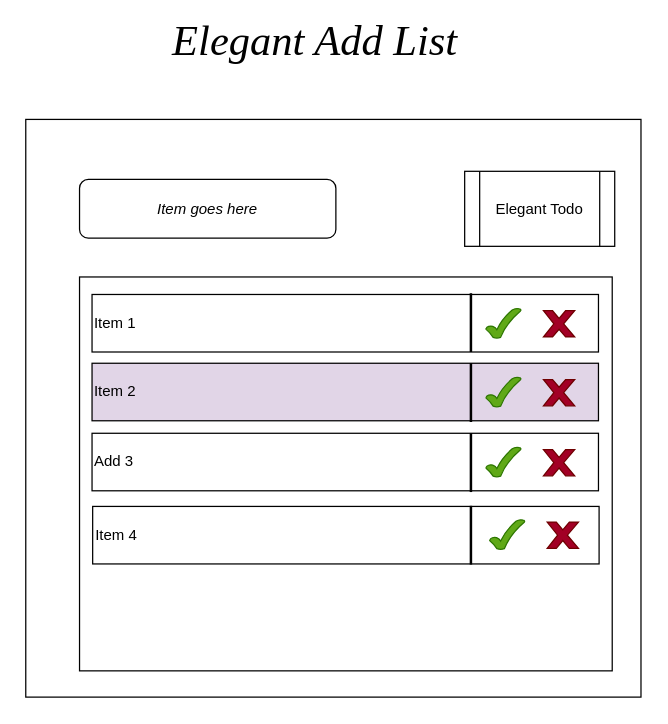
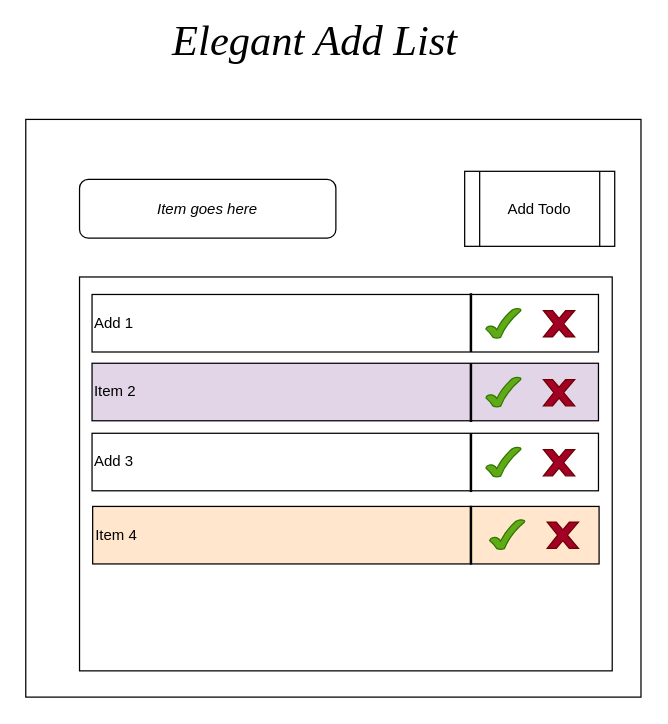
node "Elegant Todo": label "Elegant Todo" -> "Add Todo"
node "Item 1": label "Item 1" -> "Add 1"
node "Item 4": fillcolor #ffffff -> #ffe6cc
